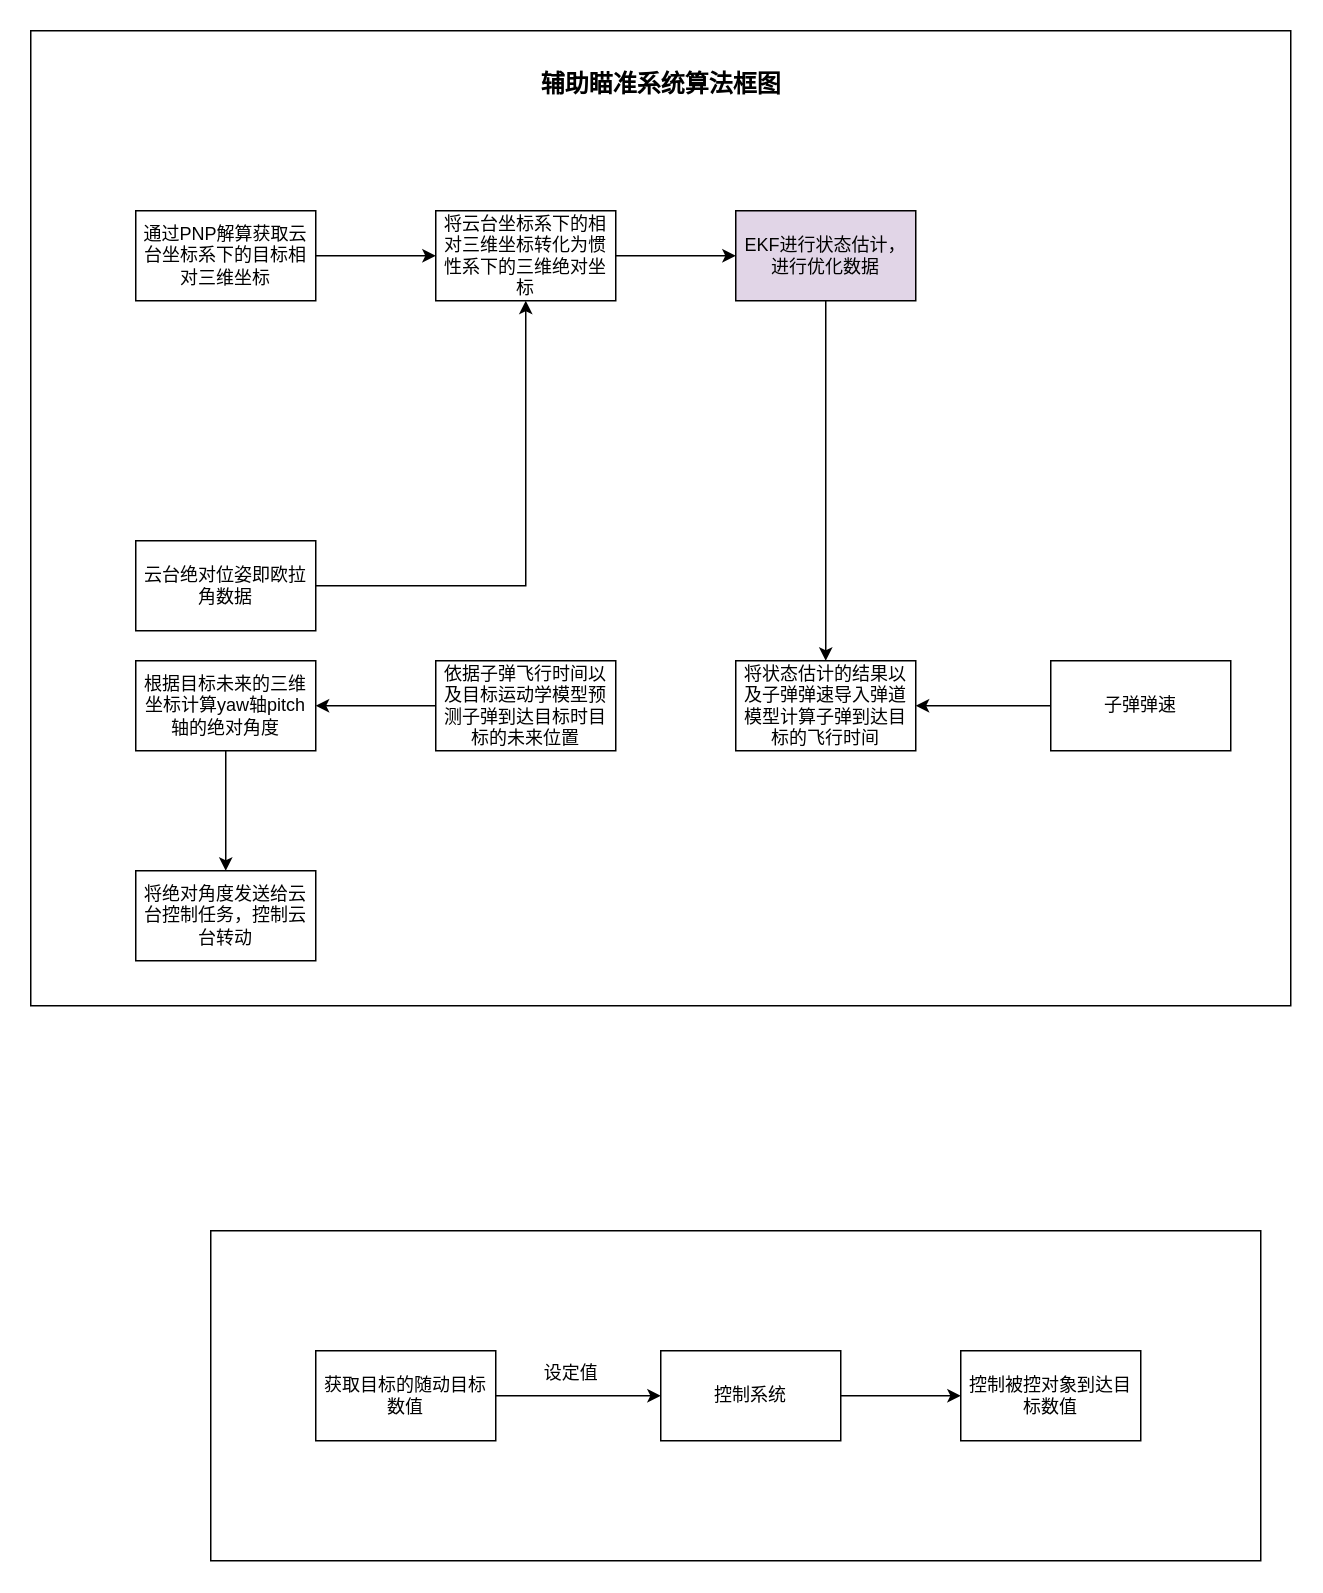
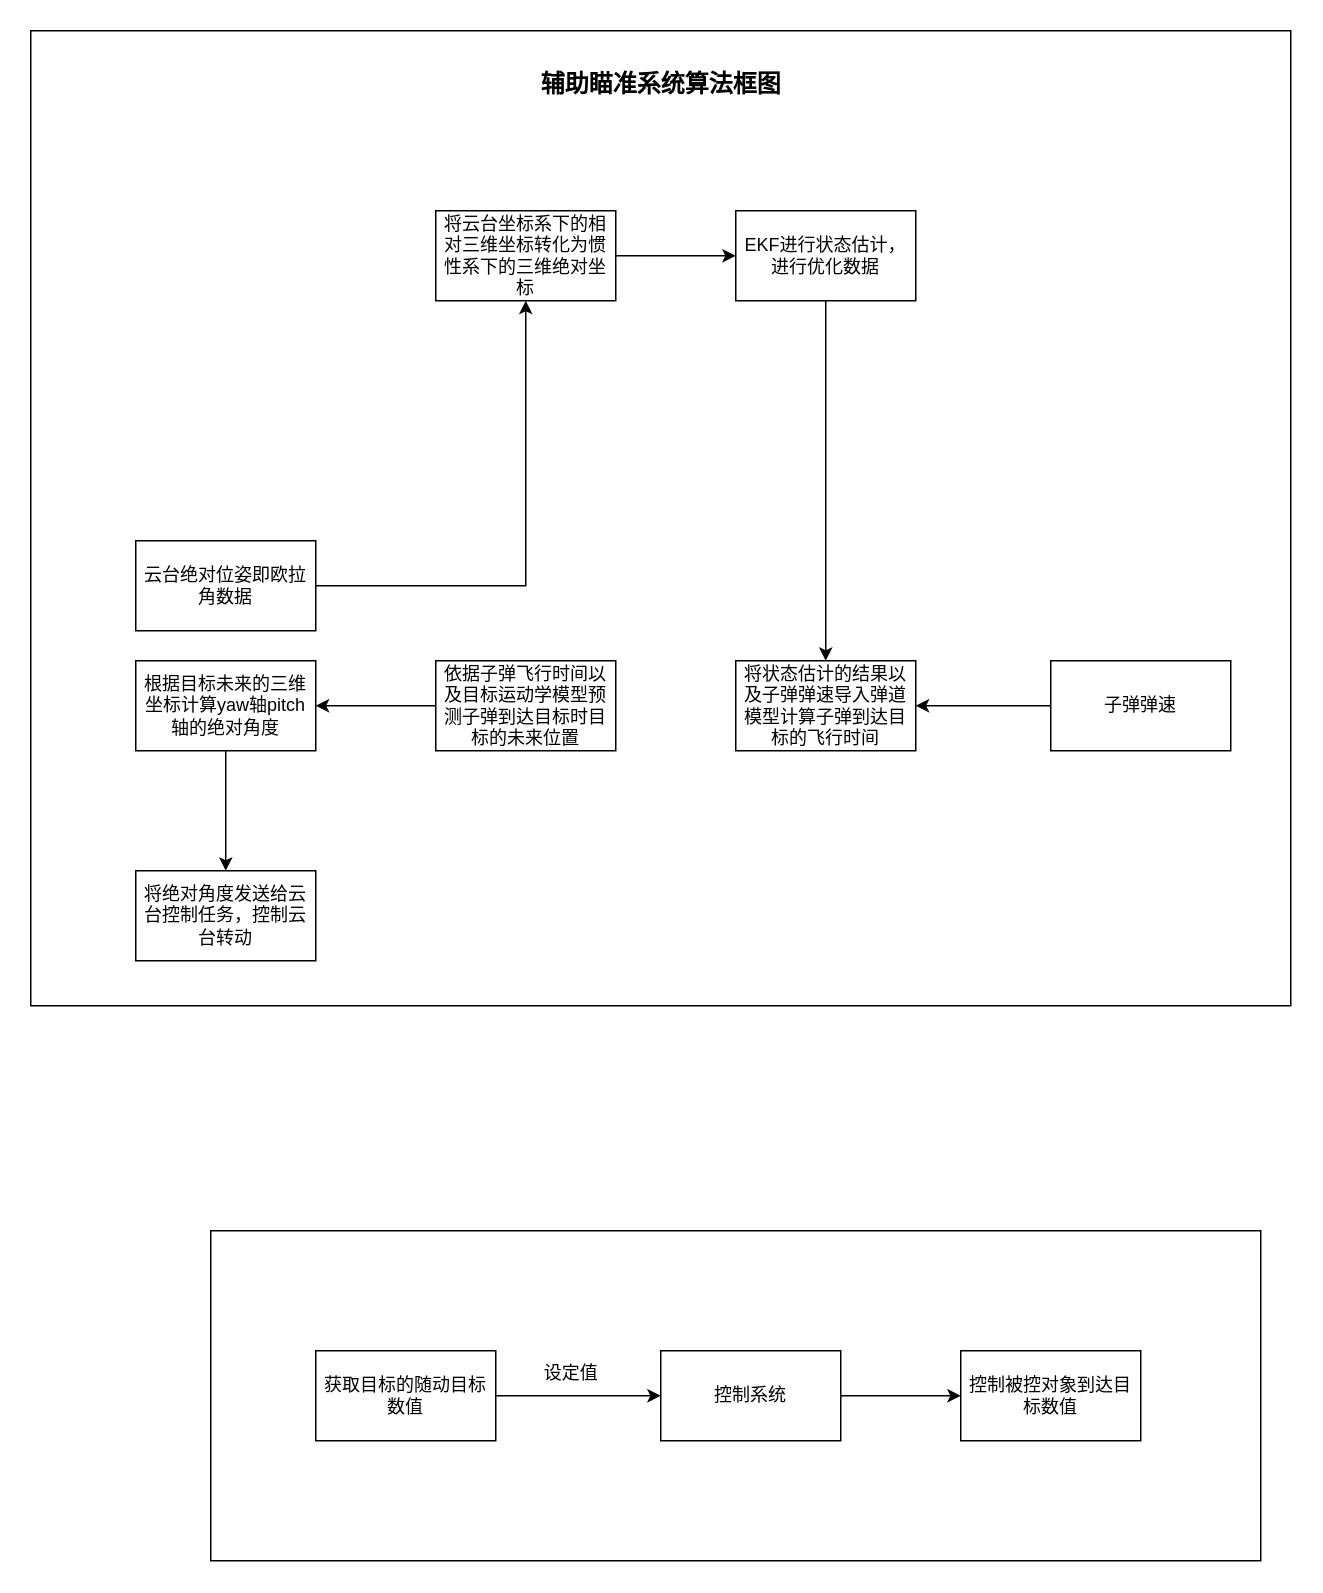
node "通过PNP解算获取云台坐标系下的目标相对三维坐标": removed
edge "通过PNP解算获取云台坐标系下的目标相对三维坐标" -> "将云台坐标系下的相对三维坐标转化为惯性系下的三维绝对坐标": removed
node "EKF进行状态估计，进行优化数据": fillcolor #e1d5e7 -> #ffffff
